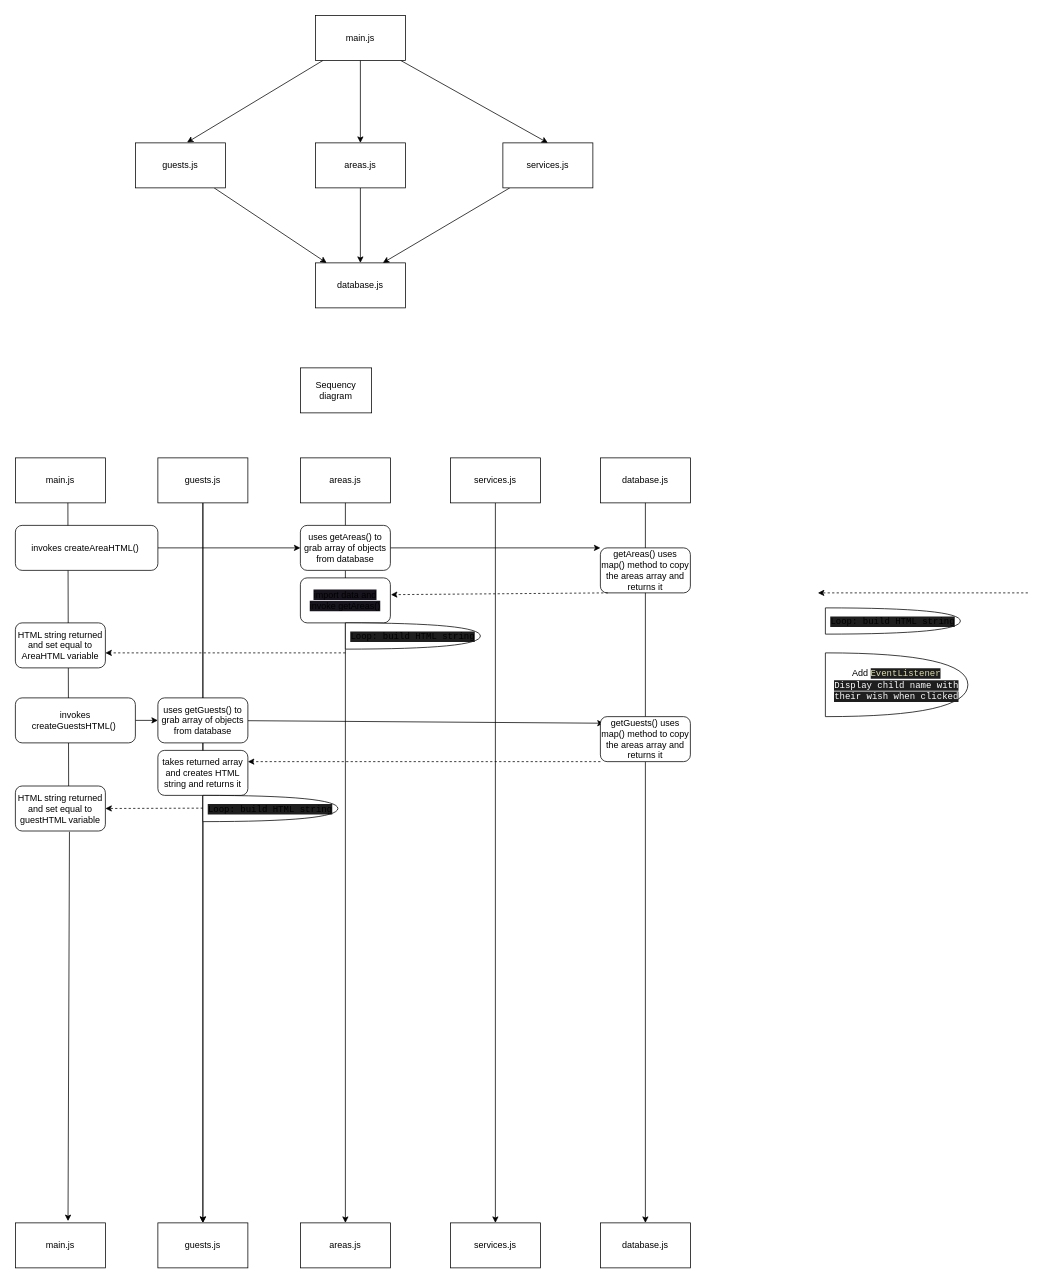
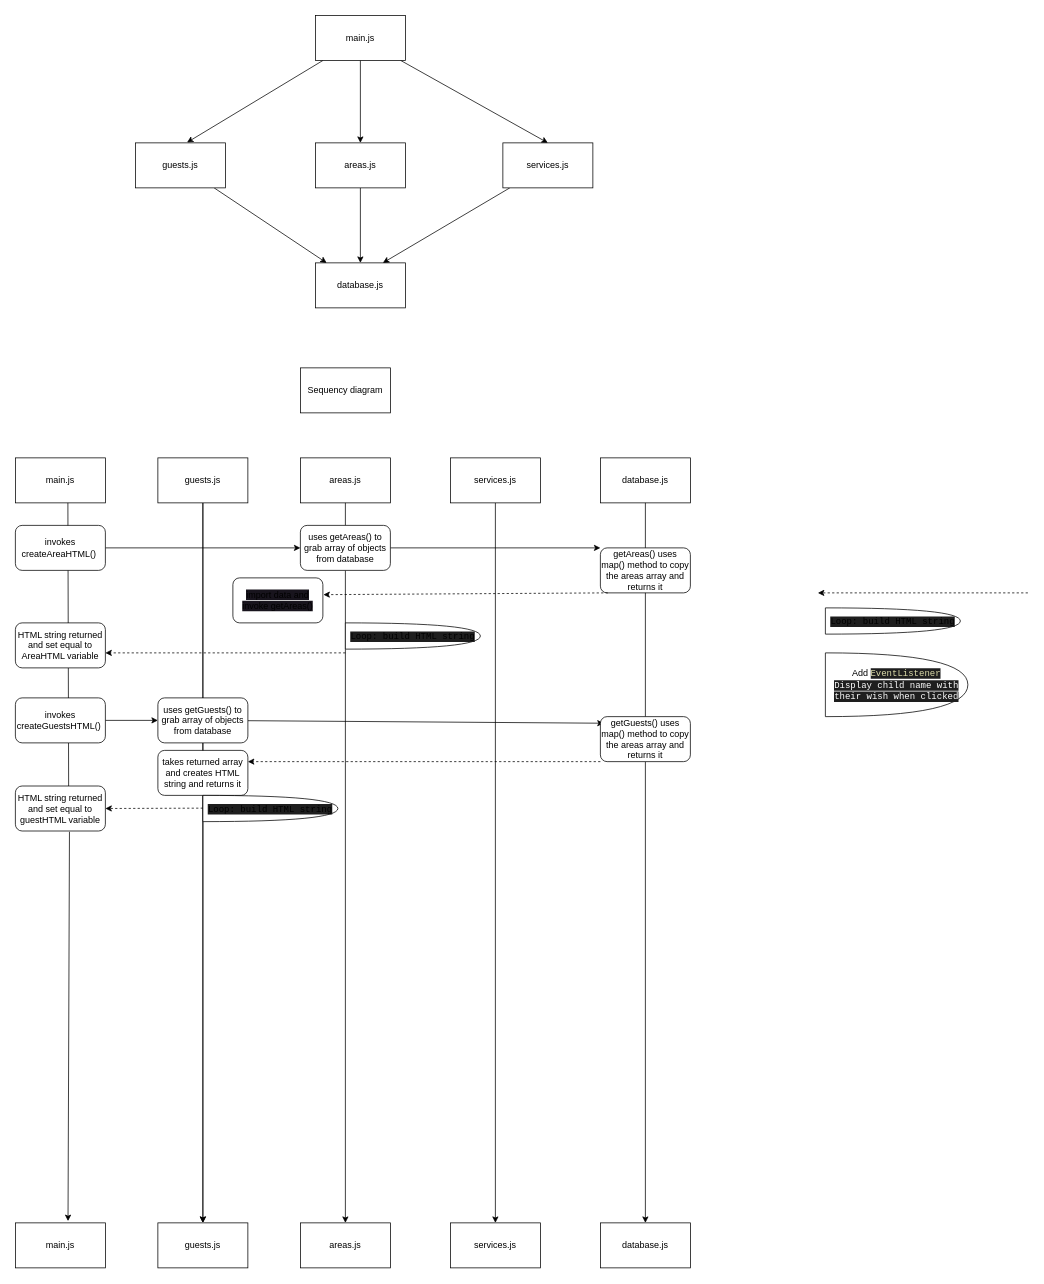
node "Sequency diagram": size 71x45 -> 90x45
node "invokes createAreaHTML()": size 143x45 -> 90x45
node "import data and invoke getAreas()": moved (345, 600) -> (278, 600)
node "invokes createGuestsHTML()": size 120x45 -> 90x45
